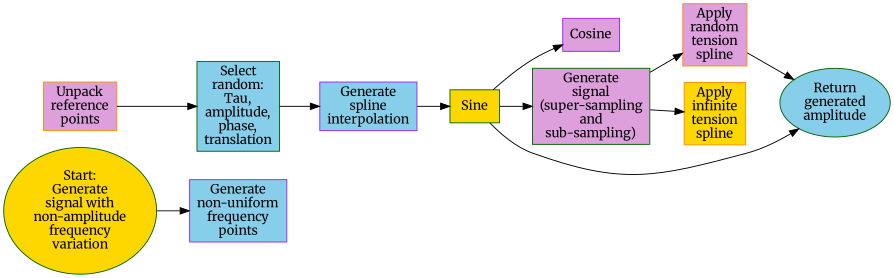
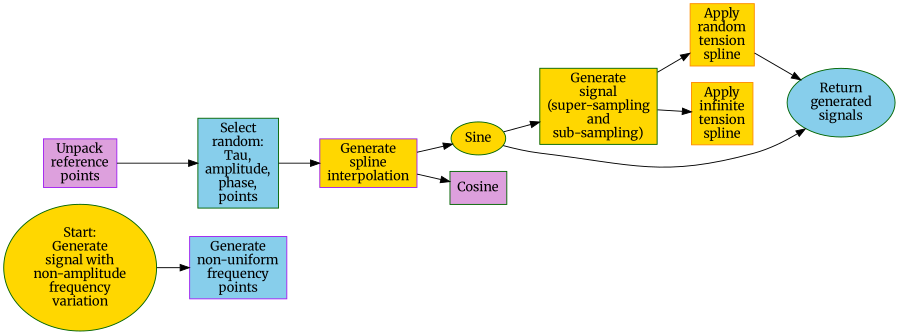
node "Cosine": color purple -> darkgreen
node "Apply random tension spline": fillcolor plum -> gold
edge "Sine" -> "Cosine": now "Generate spline interpolation" -> "Cosine"
node "Return generated amplitude": label "Return generated amplitude" -> "Return generated signals"
node "Unpack reference points": color darkorange -> purple
node "Select random: Tau, amplitude, phase, translation": label "Select random: Tau, amplitude, phase, translation" -> "Select random: Tau, amplitude, phase, points"
node "Generate spline interpolation": fillcolor skyblue -> gold
node "Sine": shape box -> ellipse
node "Generate signal (super-sampling and sub-sampling)": fillcolor plum -> gold
